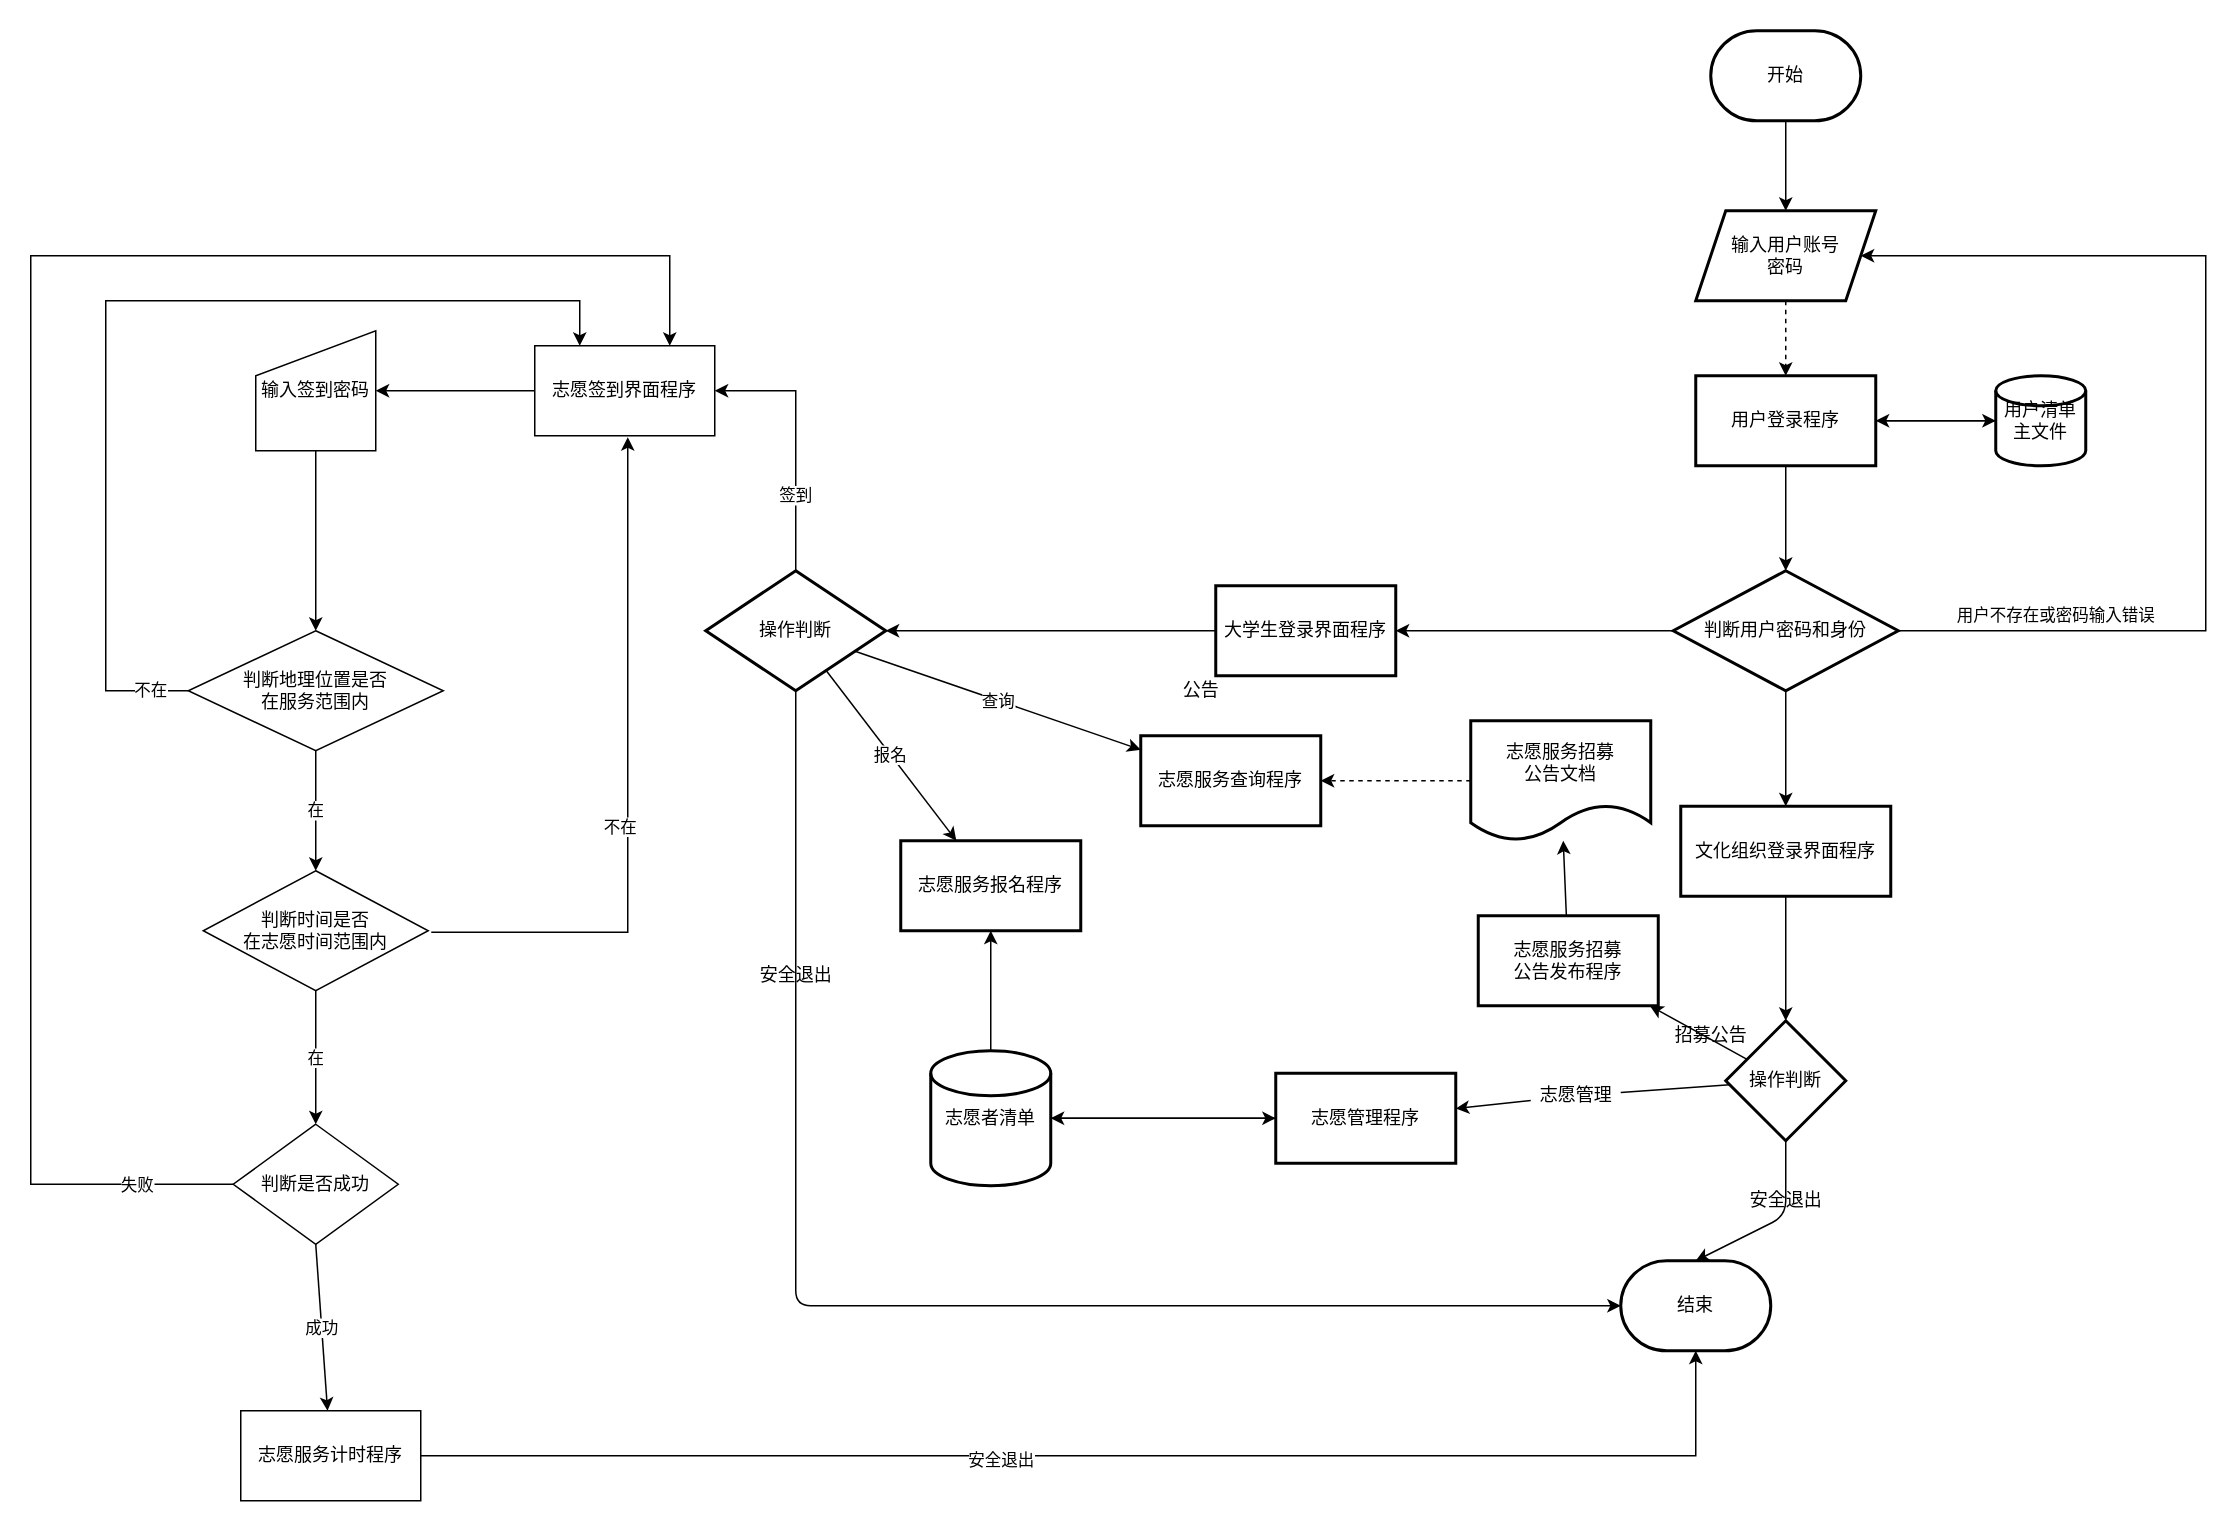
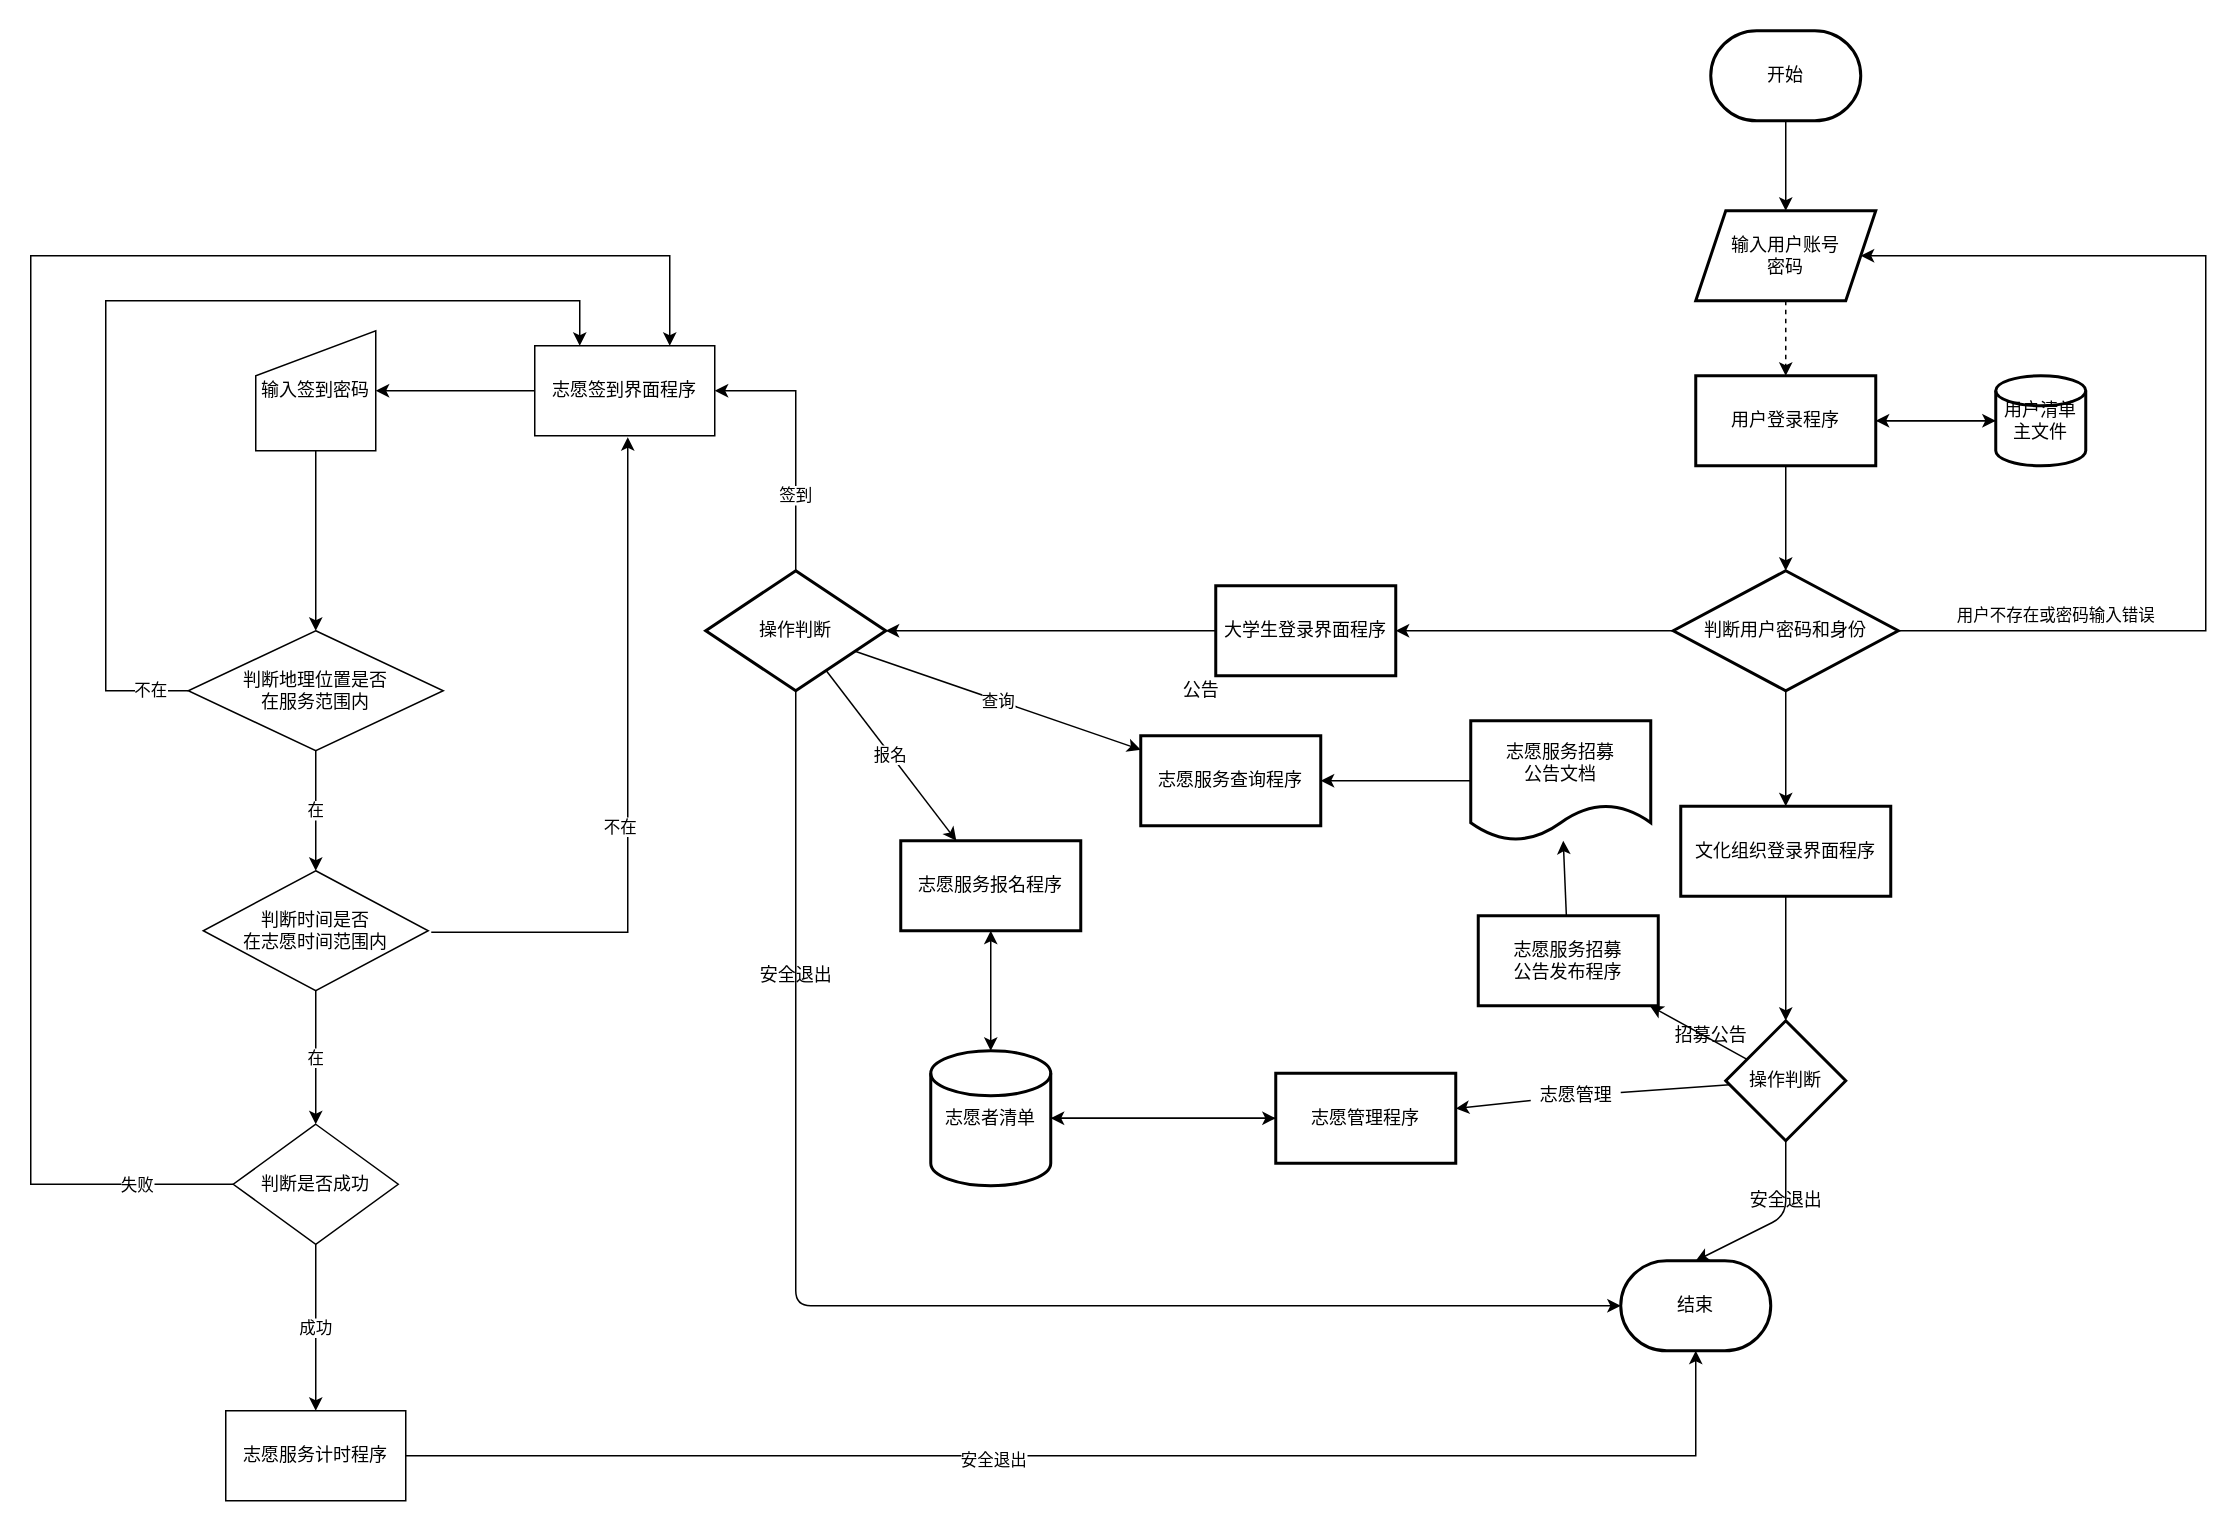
edge "志愿服务招募 公告文档" -> "志愿服务查询程序": style dashed -> solid
edge "志愿者清单" -> "志愿服务报名程序": arrowhead none -> classic
node "志愿服务计时程序": moved (331, 1456) -> (316, 1456)
